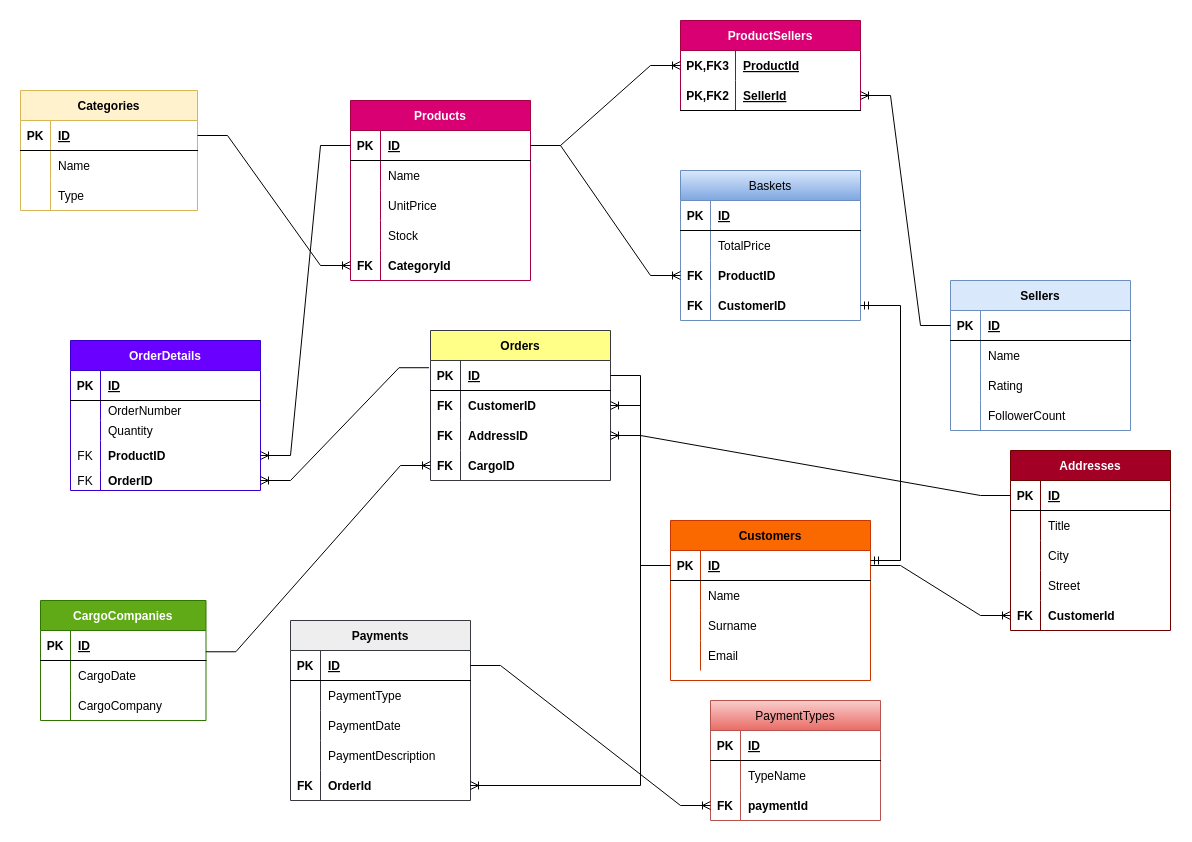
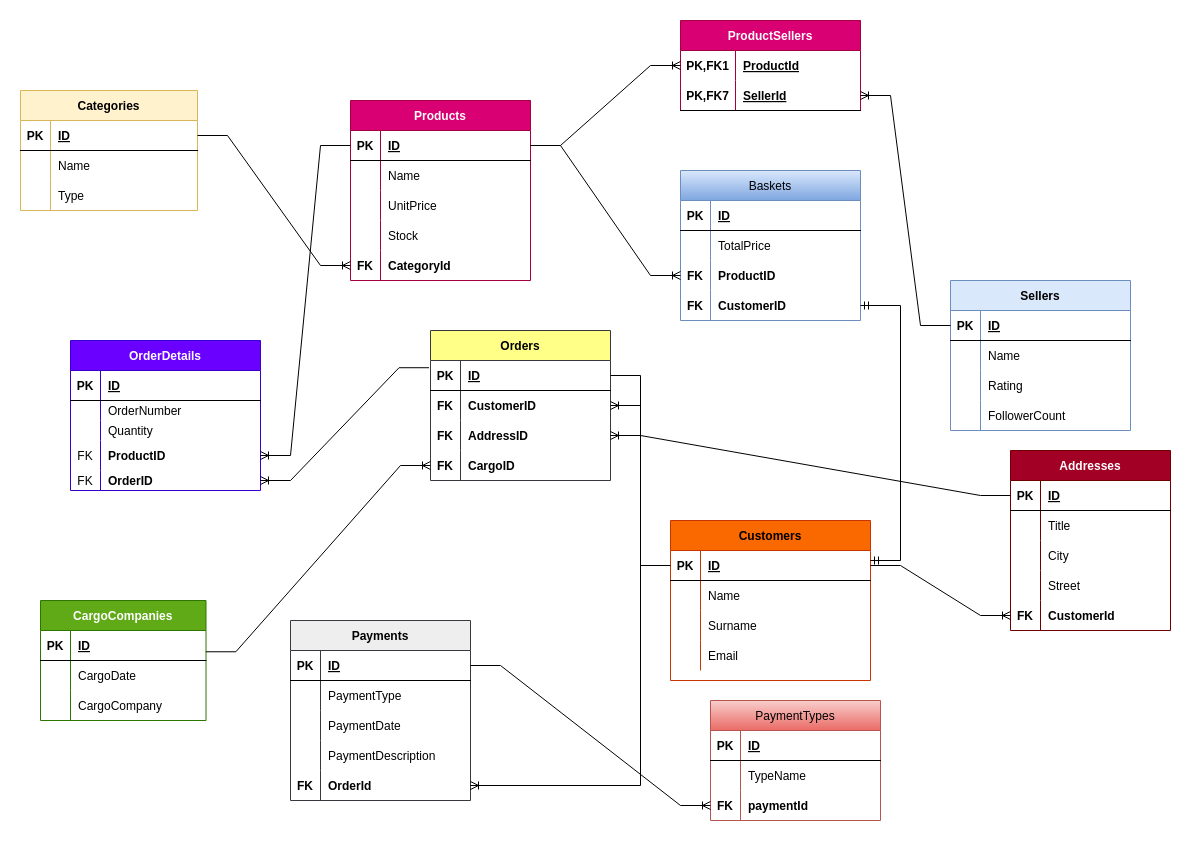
node "PK,FK3": label "PK,FK3" -> "PK,FK1"
node "PK,FK2": label "PK,FK2" -> "PK,FK7"
